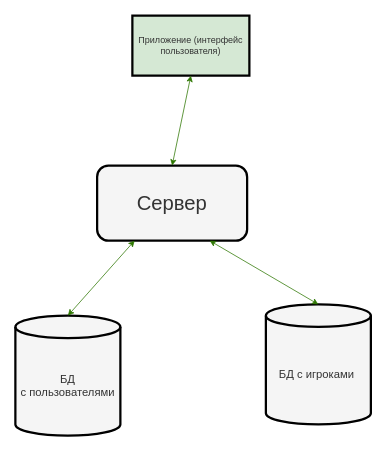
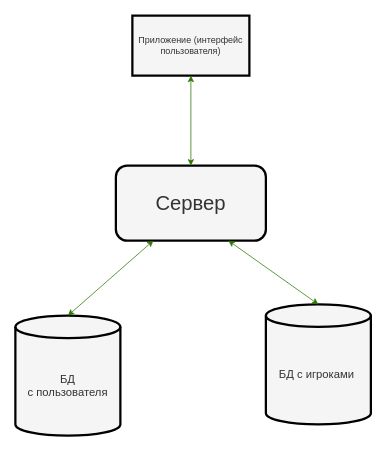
node "Приложение (интерфейс пользователя)": fillcolor #d5e8d4 -> #f5f5f5
node "Сервер": moved (172, 203) -> (191, 203)
node "БД с пользователями": label "БД с пользователями" -> "БД с пользователя"
